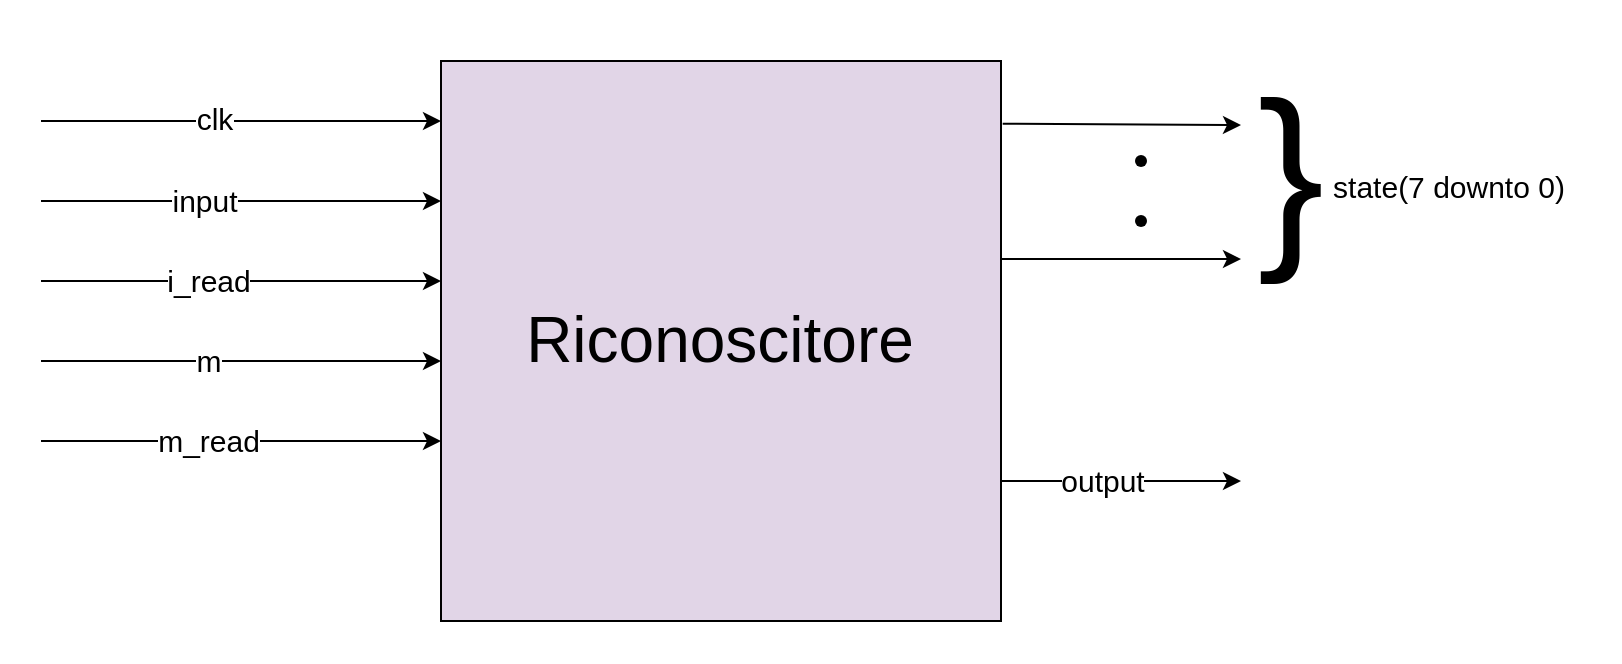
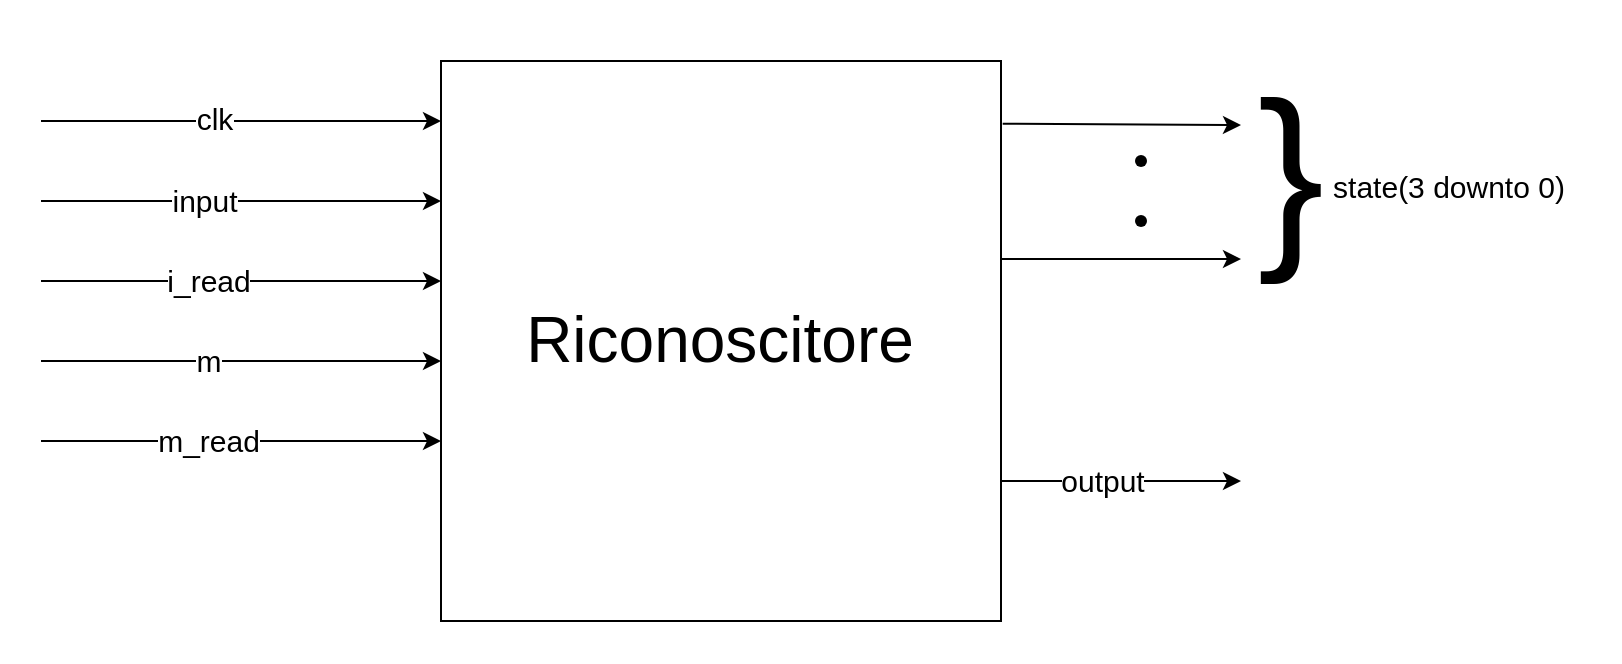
node "state(7 downto 0)": label "state(7 downto 0)" -> "state(3 downto 0)"
node "Riconoscitore": fillcolor #e1d5e7 -> #ffffff
